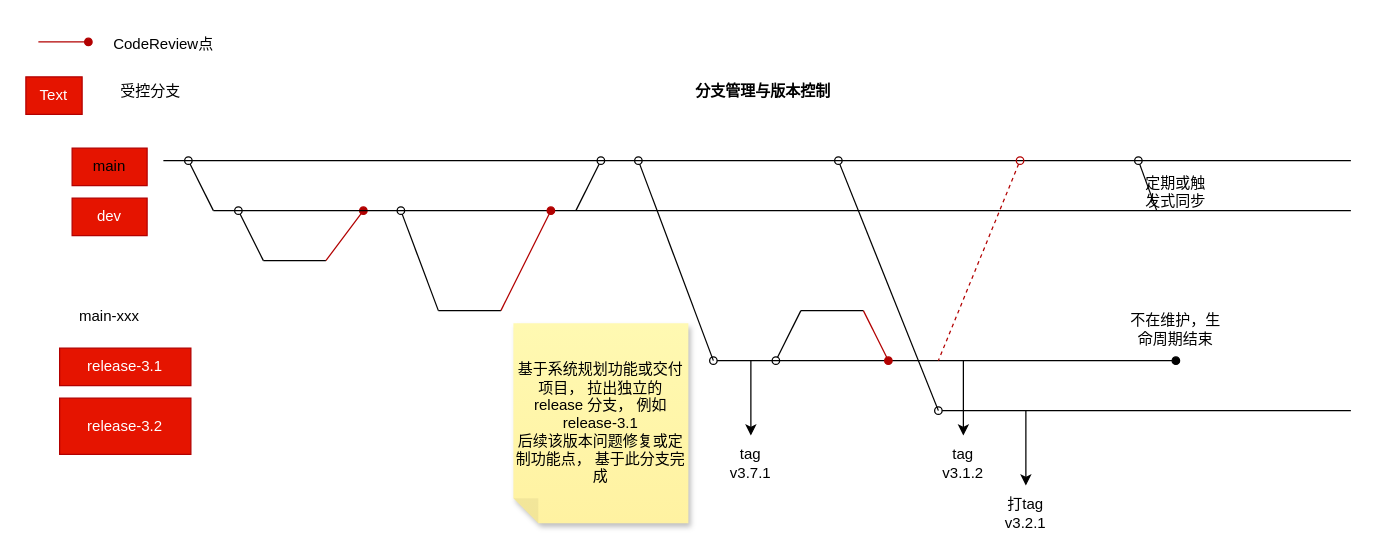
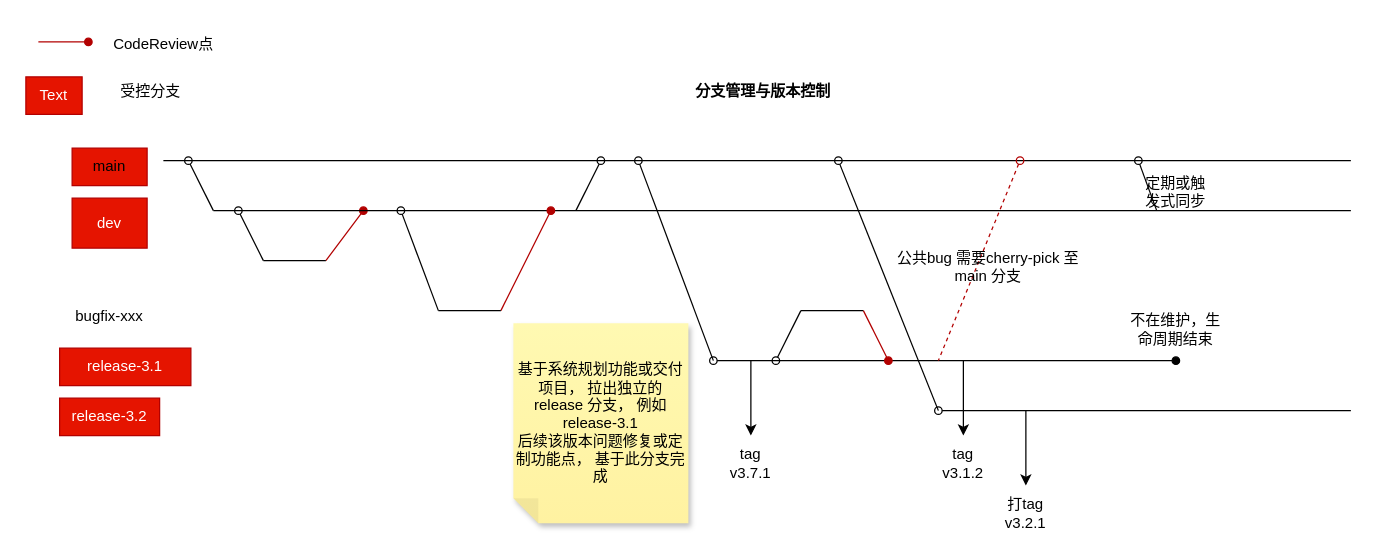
node "dev": size 75x38 -> 75x50
node "公共bug 需要cherry-pick 至main 分支": added
node "main-xxx": label "main-xxx" -> "bugfix-xxx"
node "release-3.2": size 131x56 -> 100x38
